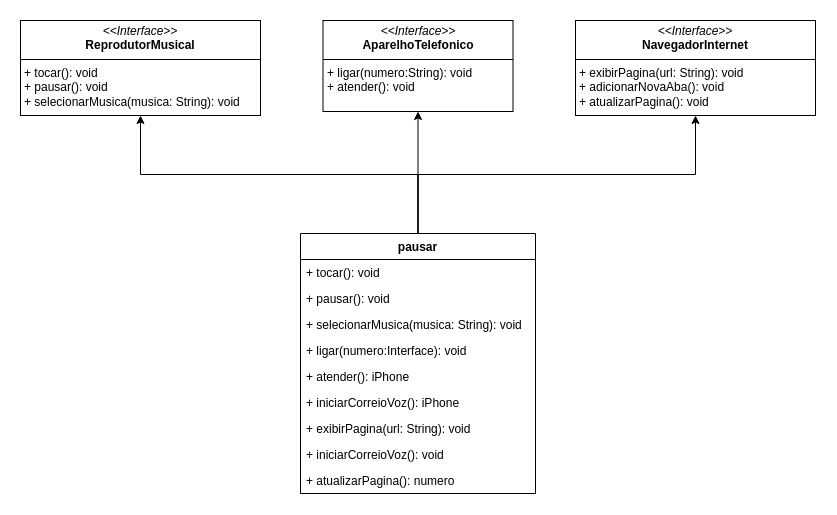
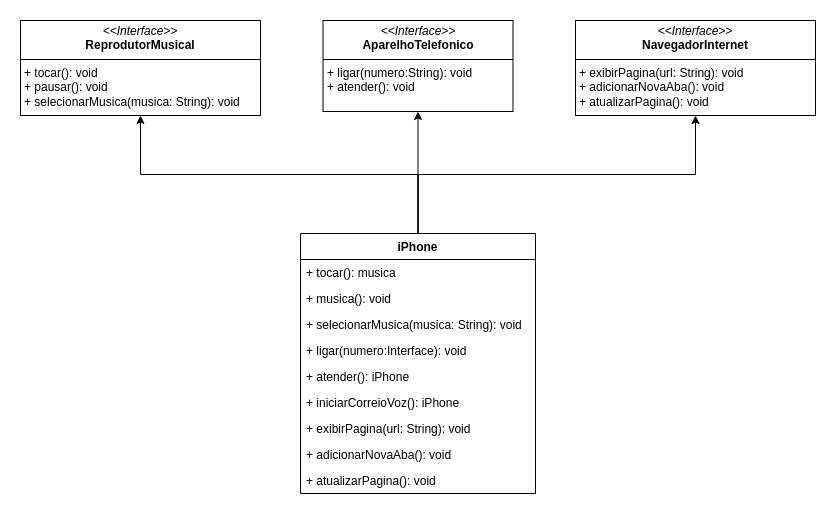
node "pausar": label "pausar" -> "iPhone"
node "+ tocar(): void": label "+ tocar(): void" -> "+ tocar(): musica"
node "+ pausar(): void": label "+ pausar(): void" -> "+ musica(): void"
node "+ iniciarCorreioVoz(): void": label "+ iniciarCorreioVoz(): void" -> "+ adicionarNovaAba(): void"
node "+ atualizarPagina(): numero": label "+ atualizarPagina(): numero" -> "+ atualizarPagina(): void"
